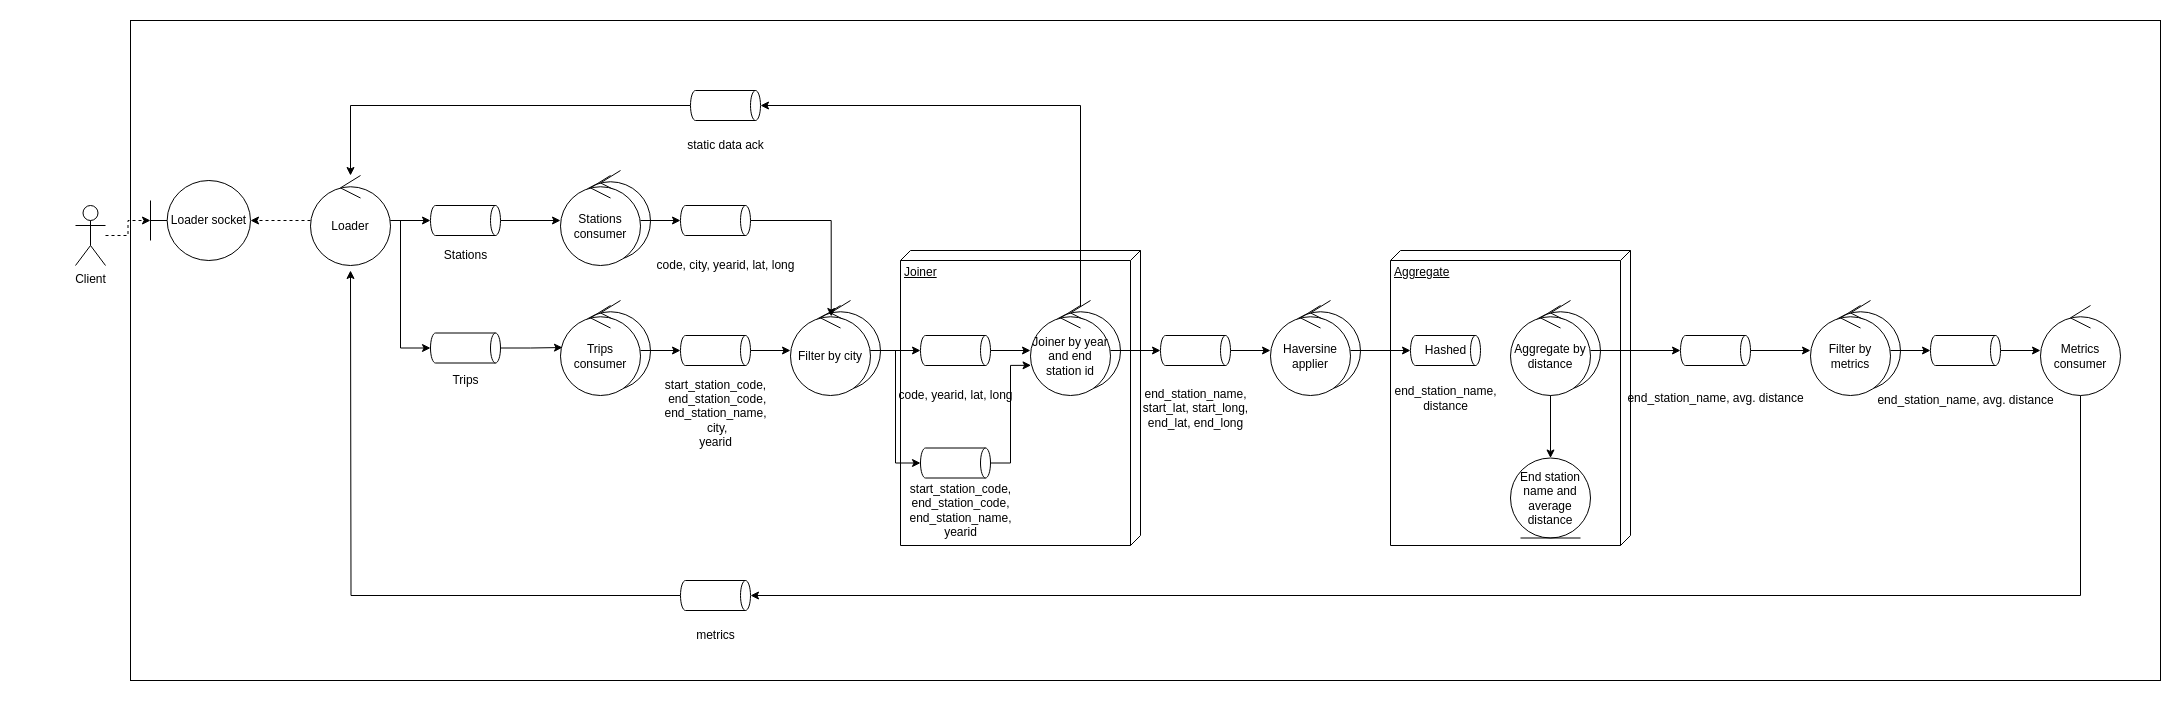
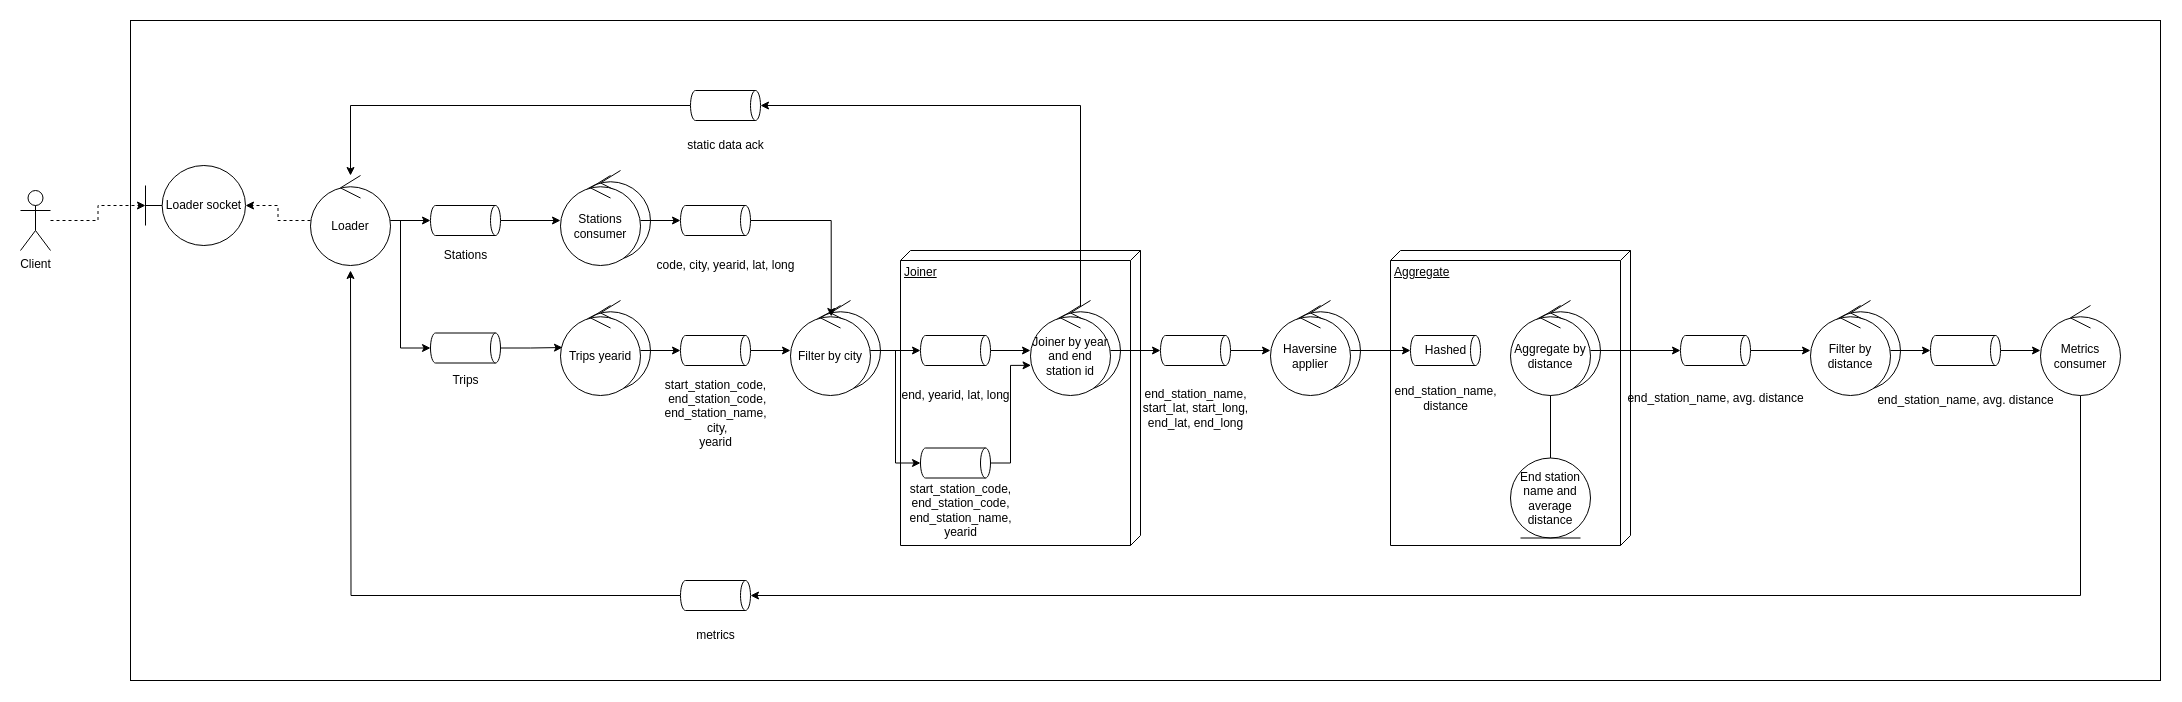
node "Loader socket": moved (201, 221) -> (196, 206)
node "Client": moved (91, 236) -> (36, 221)
node "Trips consumer": label "Trips consumer" -> "Trips yearid"
node "Filter by metrics": label "Filter by metrics" -> "Filter by distance"
node "code, yearid, lat, long": label "code, yearid, lat, long" -> "end, yearid, lat, long"
edge "Aggregate by distance" -> "End station name and average distance": arrowhead classic -> none
